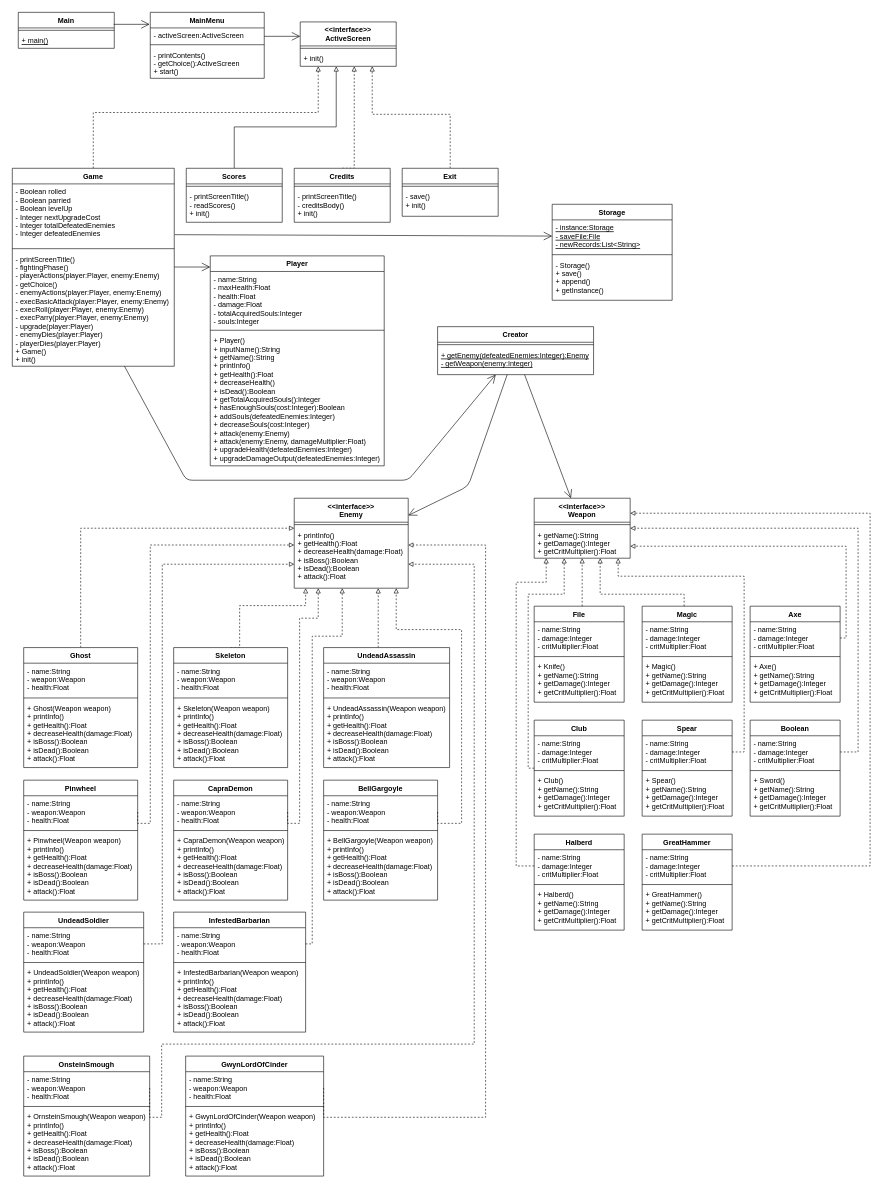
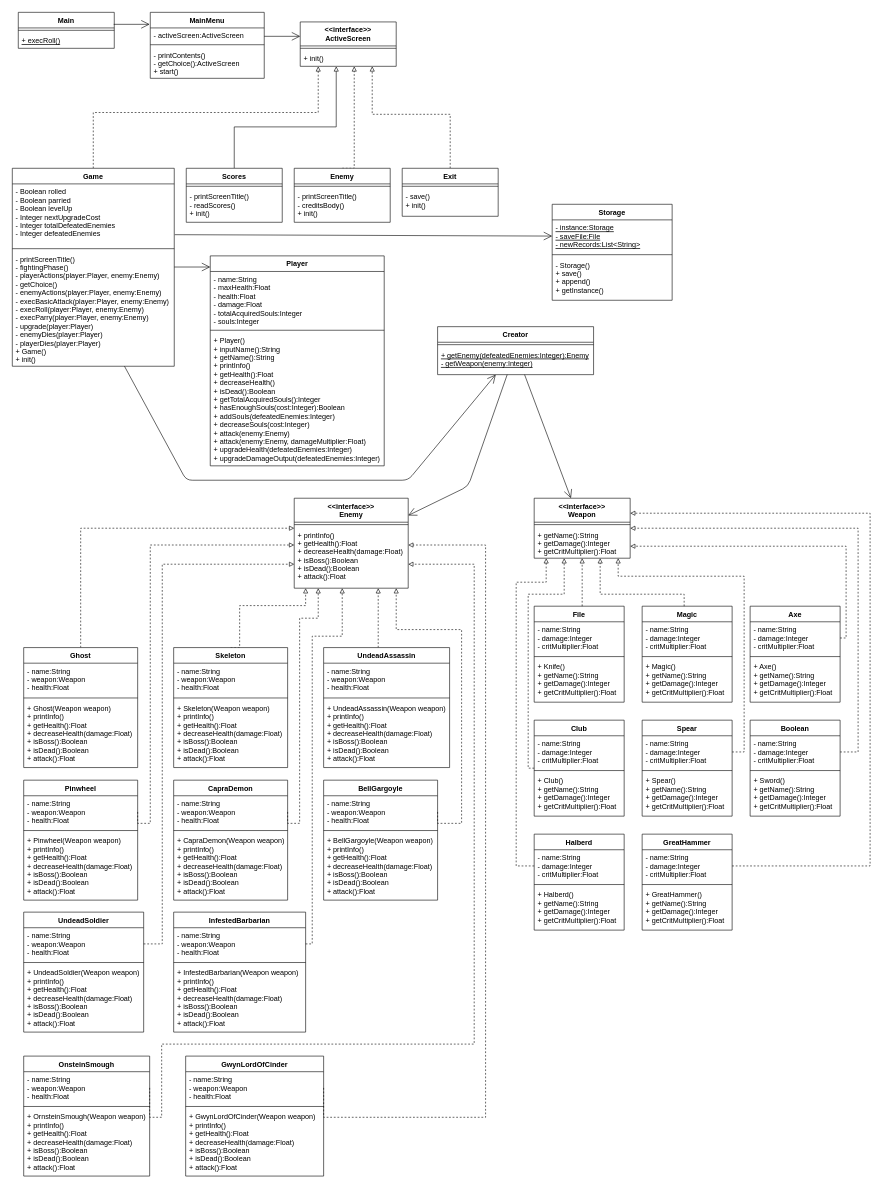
node "+ main()": label "+ main()" -> "+ execRoll()"
node "Credits": label "Credits" -> "Enemy"
